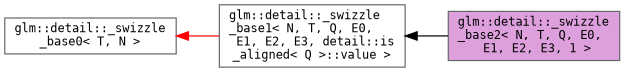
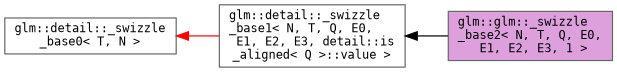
node "glm::detail::_swizzle _base2< N, T, Q, E0, E1, E2, E3, 1 >": label "glm::detail::_swizzle _base2< N, T, Q, E0, E1, E2, E3, 1 >" -> "glm::glm::_swizzle _base2< N, T, Q, E0, E1, E2, E3, 1 >"
